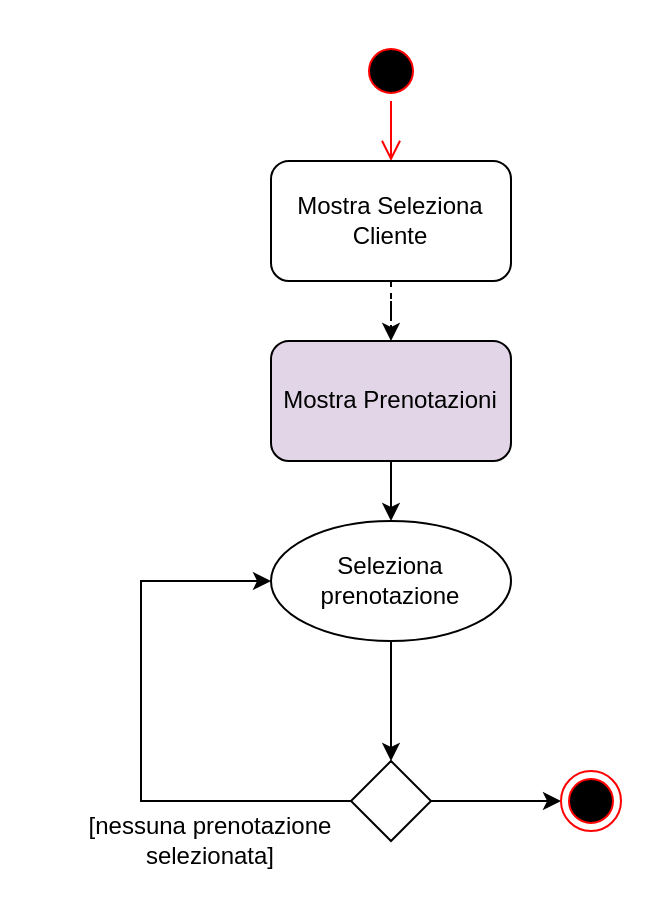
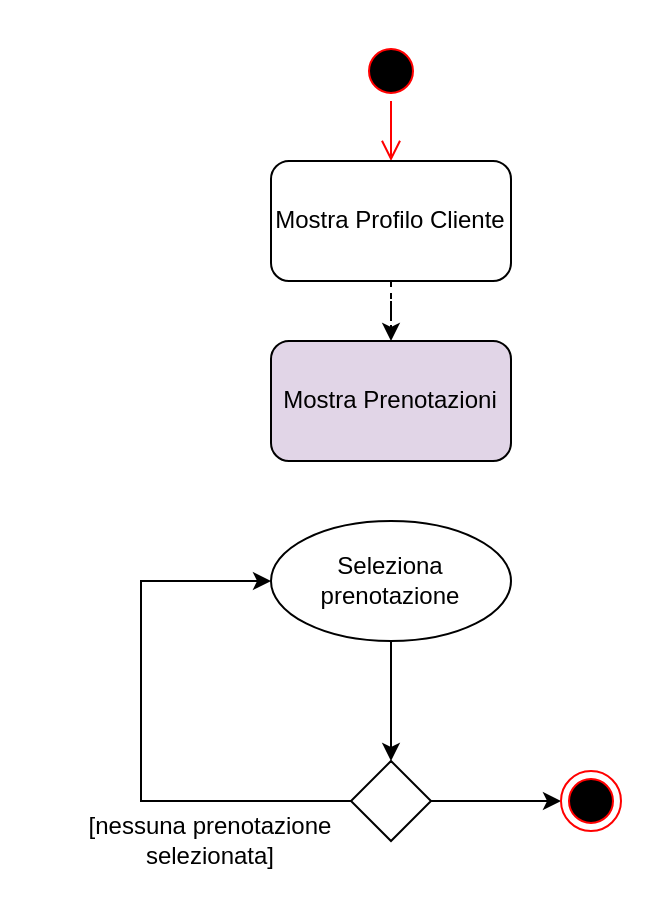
node "Mostra Seleziona Cliente": label "Mostra Seleziona Cliente" -> "Mostra Profilo Cliente"
edge "Mostra Prenotazioni" -> "Seleziona prenotazione": removed
